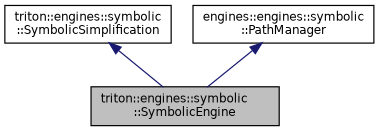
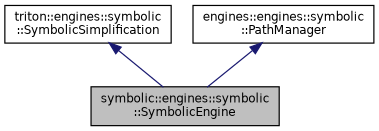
node "triton::engines::symbolic ::SymbolicEngine": label "triton::engines::symbolic ::SymbolicEngine" -> "symbolic::engines::symbolic ::SymbolicEngine"
